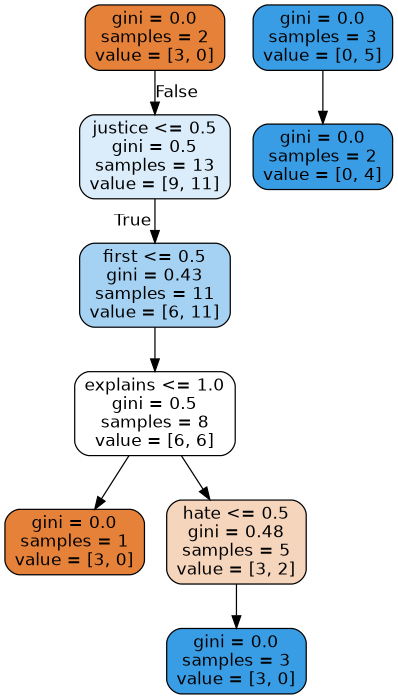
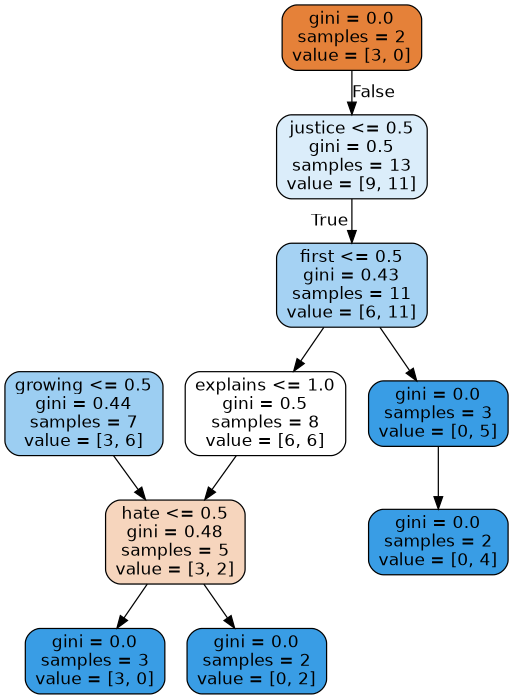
edge "first <= 0.5 gini = 0.43 samples = 11 value = [6, 11]" -> "gini = 0.0 samples = 3 value = [0, 5]": added
node "growing <= 0.5 gini = 0.44 samples = 7 value = [3, 6]": added
node "gini = 0.0 samples = 1 value = [3, 0]": removed
node "gini = 0.0 samples = 2 value = [0, 2]": added
